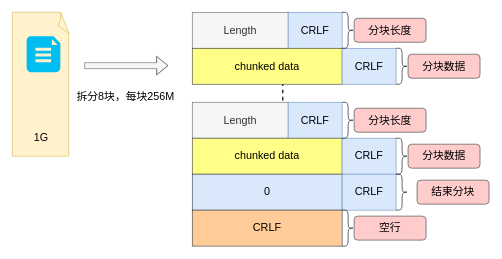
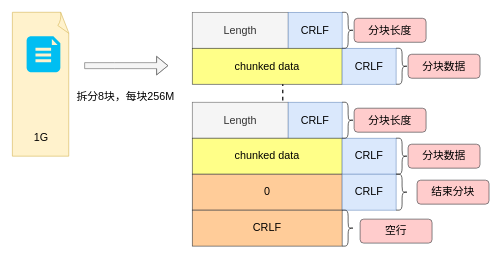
node "0": fillcolor #dae8fc -> #ffcc99
node "空行": moved (390, 228) -> (396, 231)
